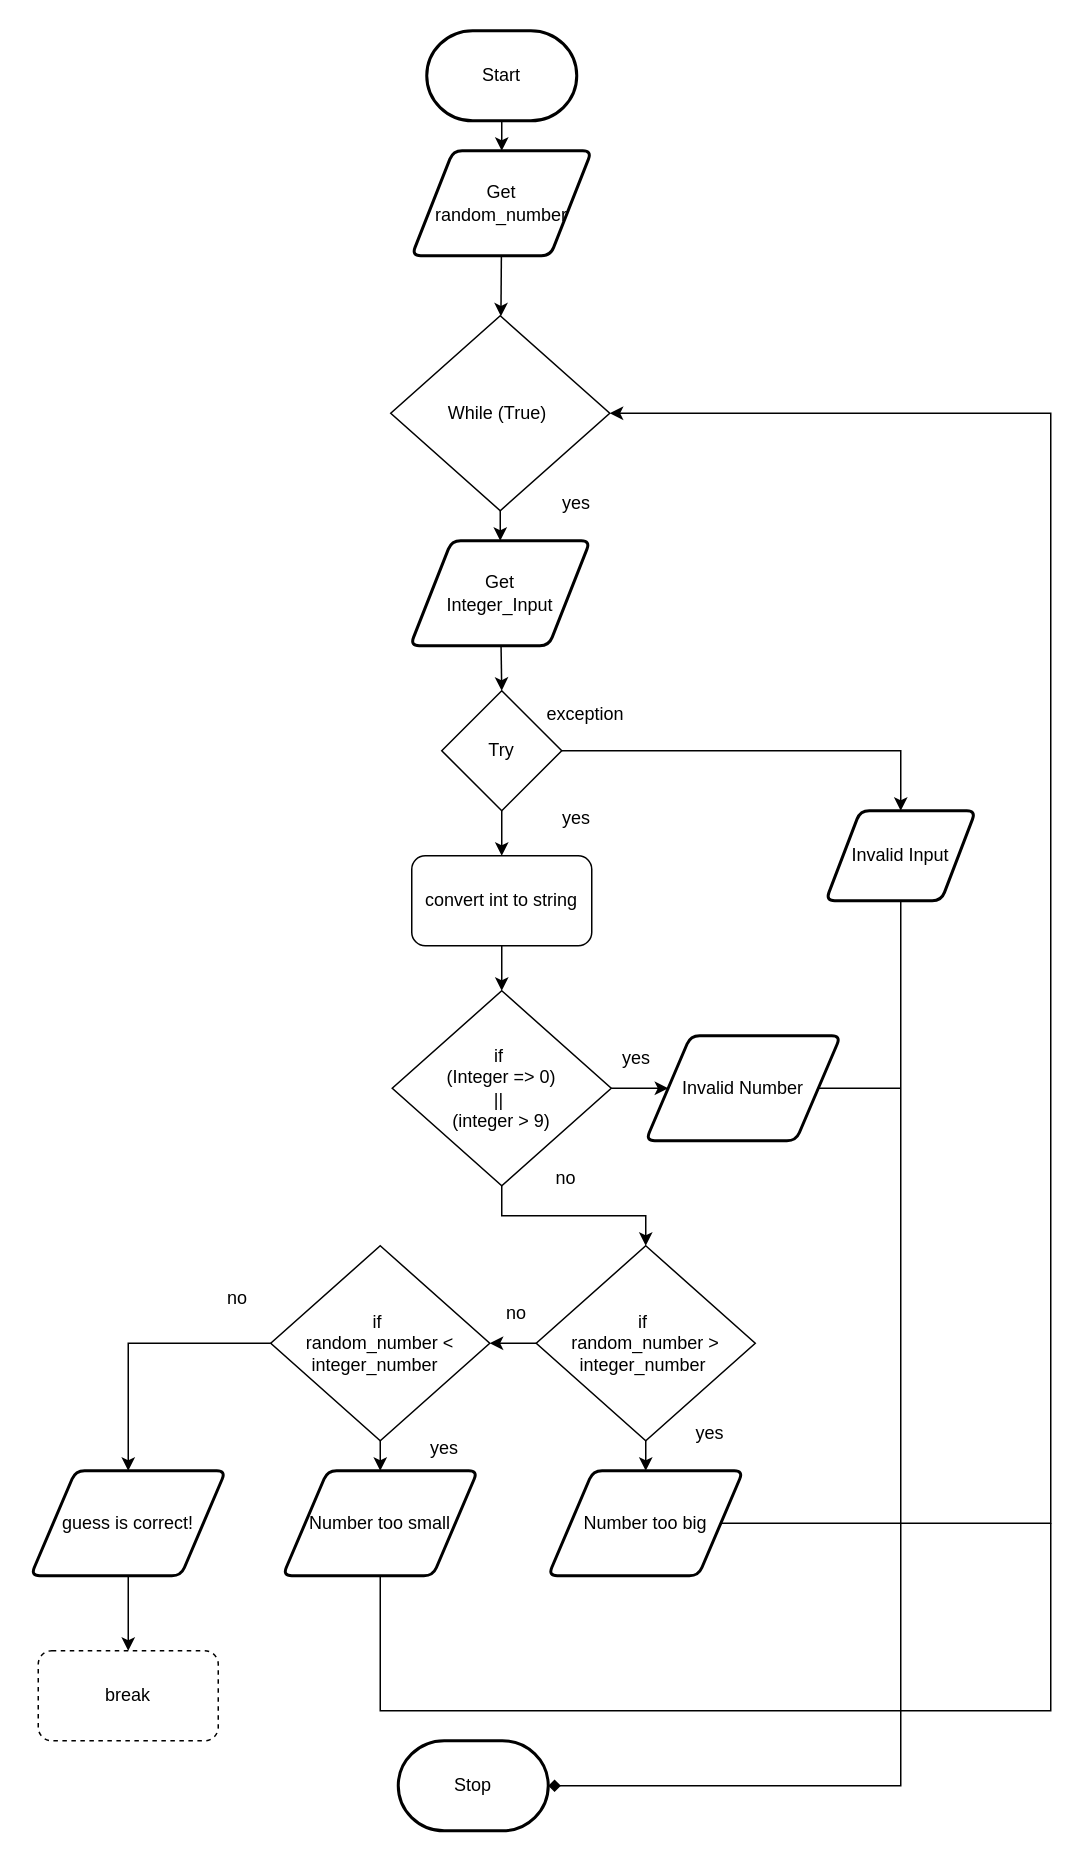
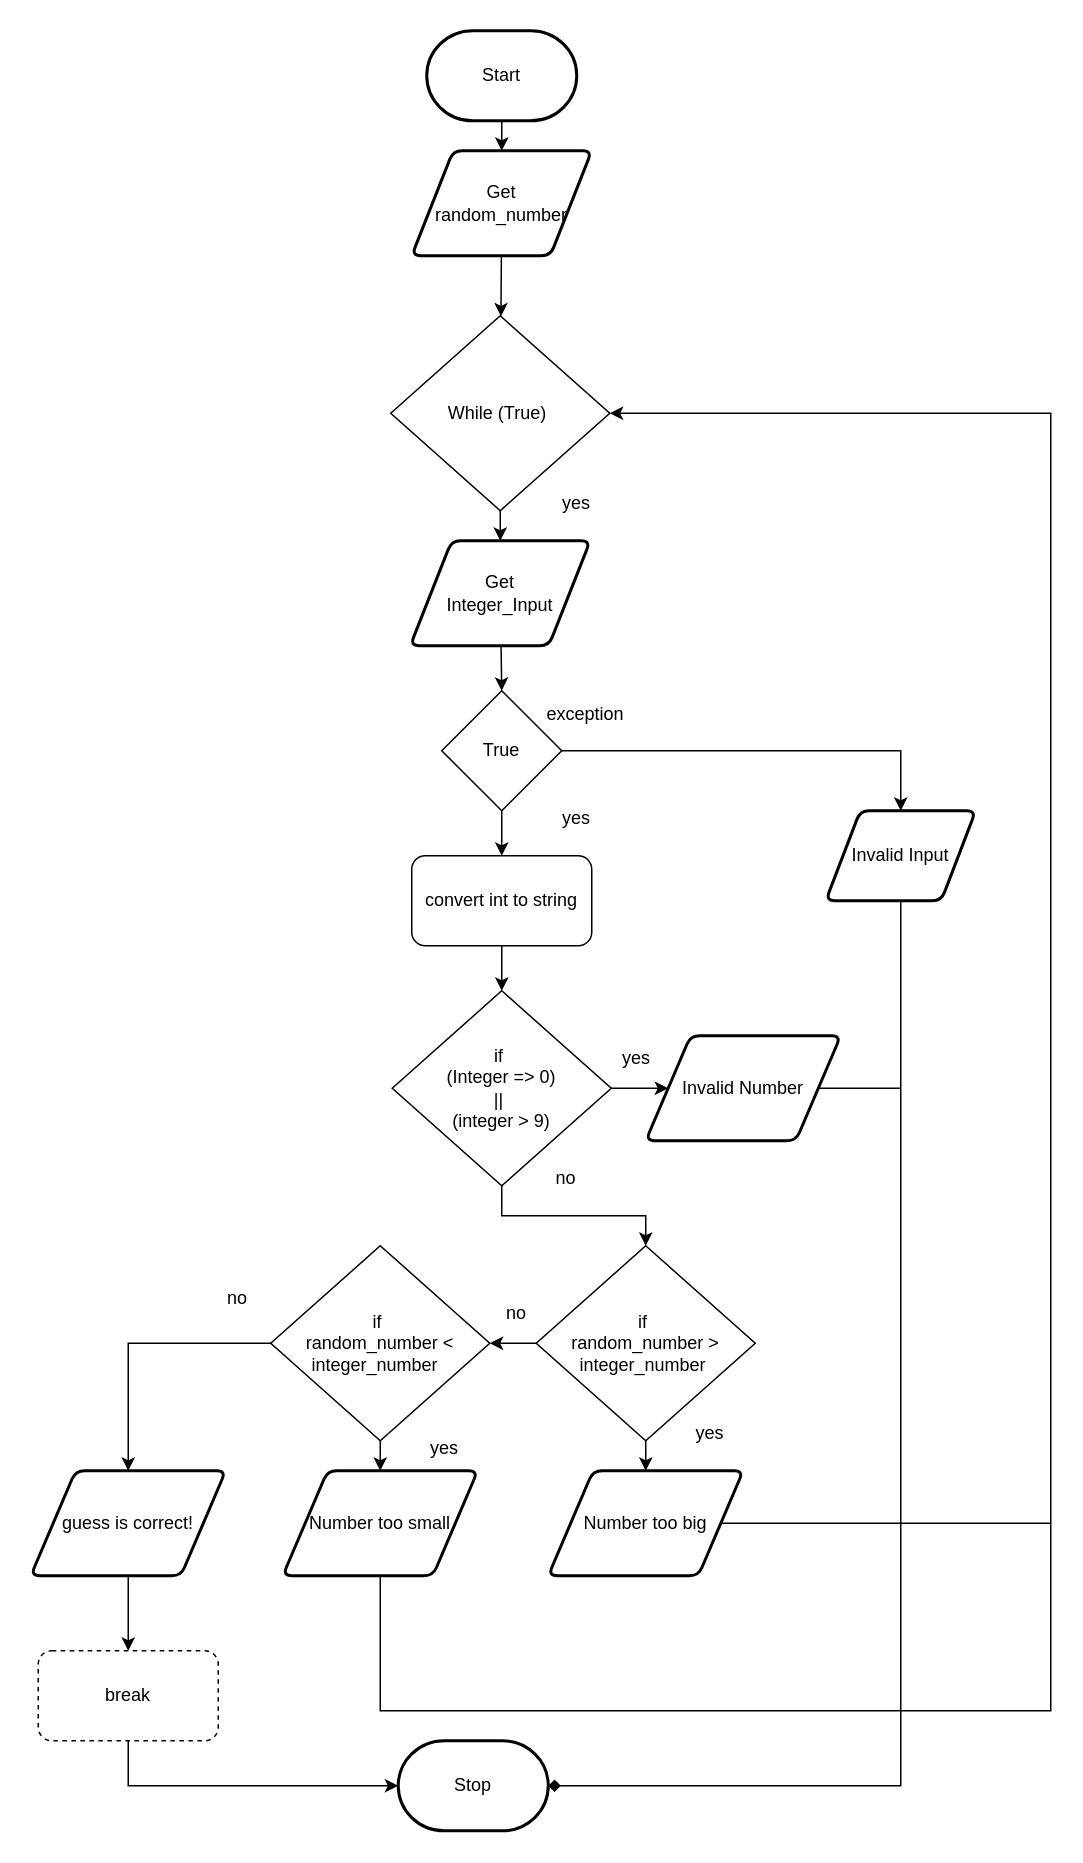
node "Try": label "Try" -> "True"
edge "break" -> "Stop": added
